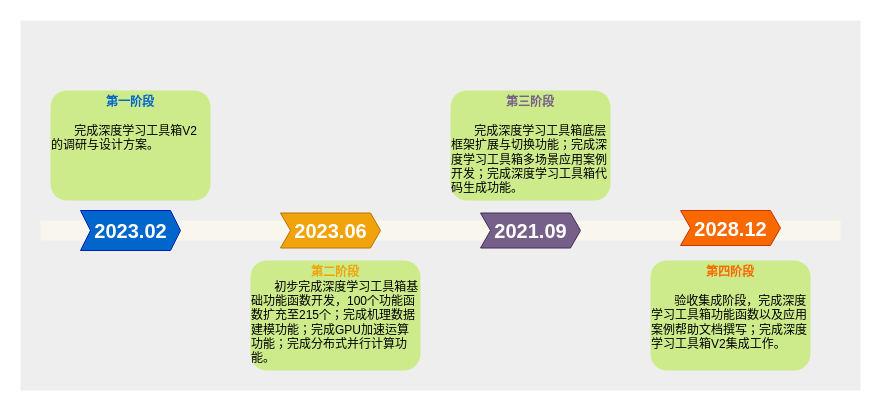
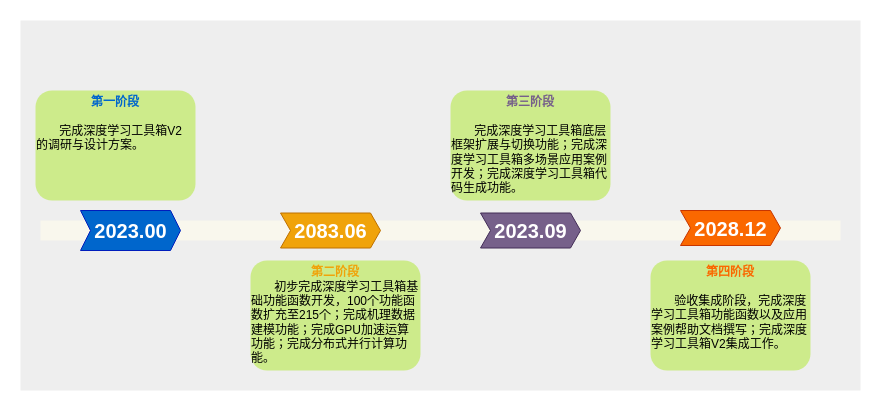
node "第一阶段 完成深度学习工具箱V2的调研与设计方案。": moved (131, 146) -> (116, 146)
node "2023.02": label "2023.02" -> "2023.00"
node "2023.06": label "2023.06" -> "2083.06"
node "2021.09": label "2021.09" -> "2023.09"
